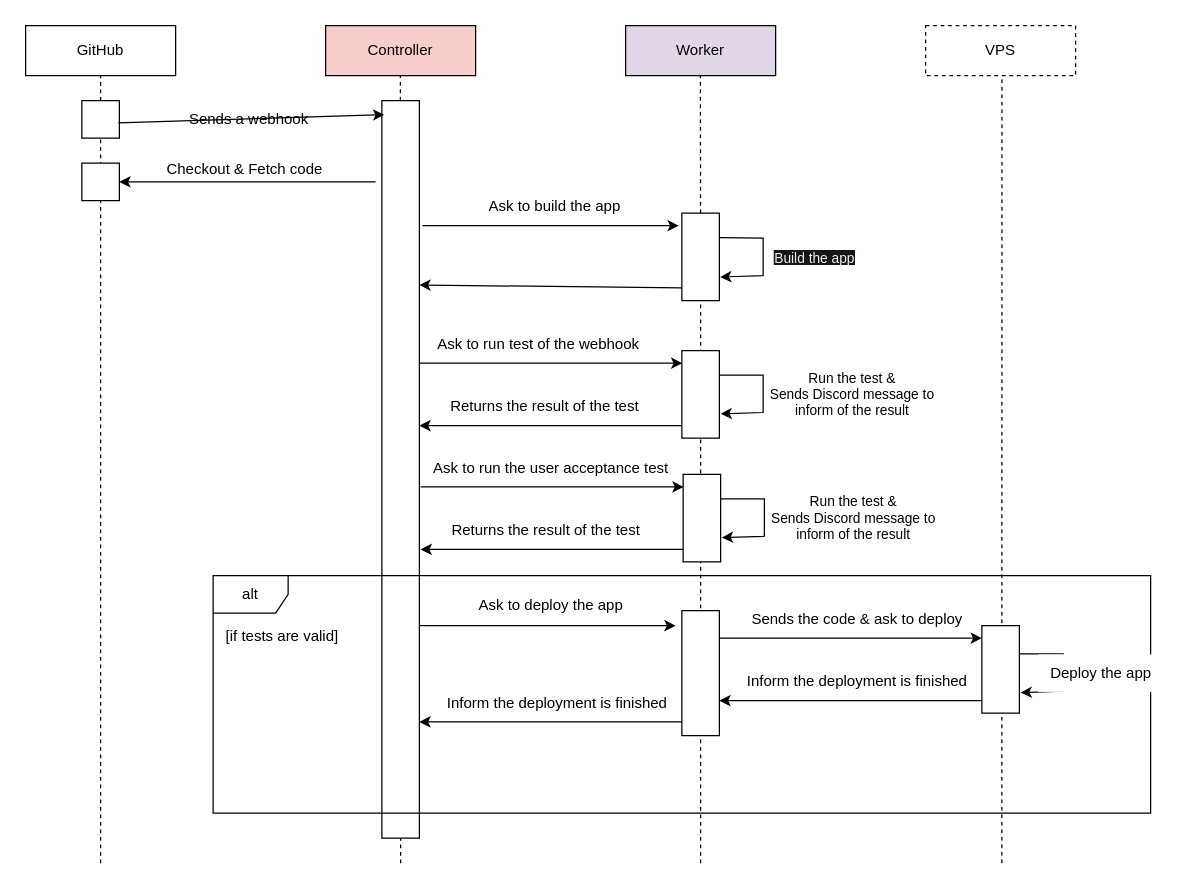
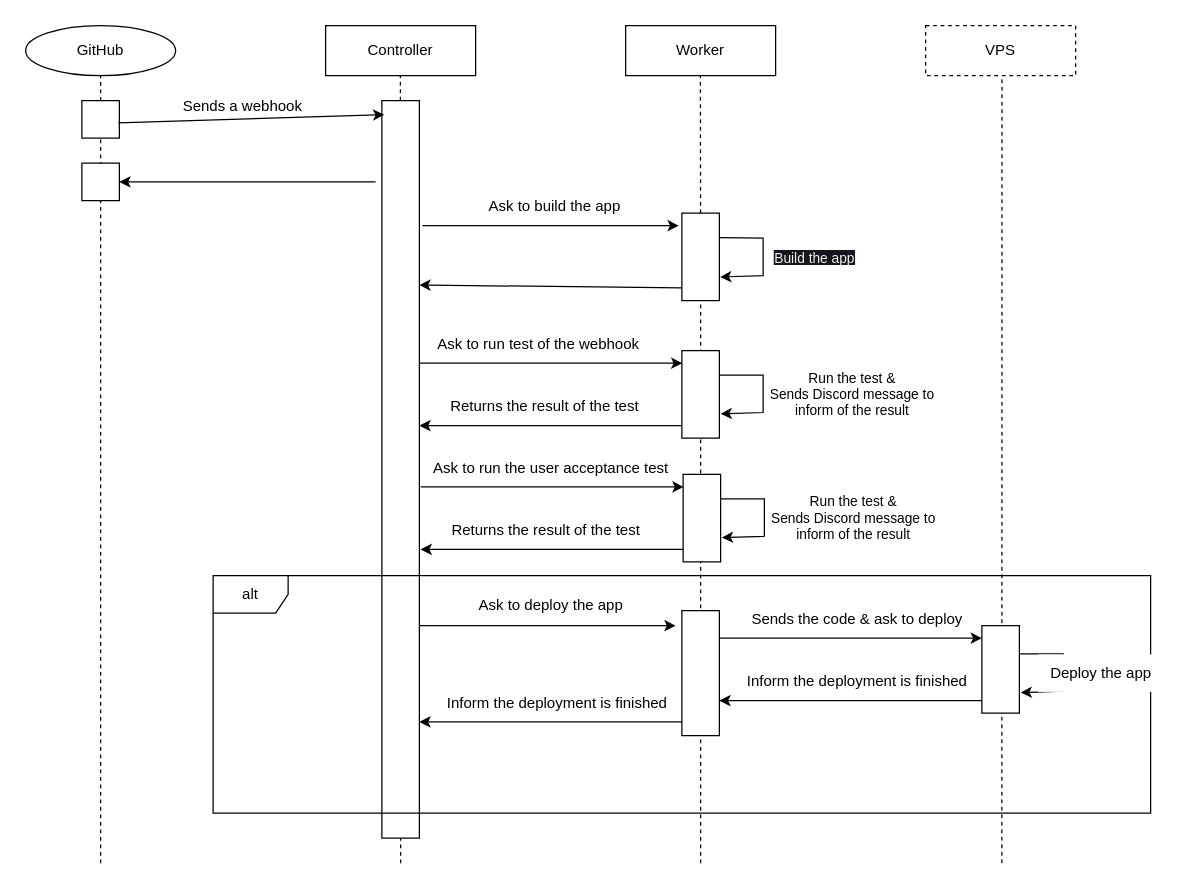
node "GitHub": shape rectangle -> ellipse
node "Controller": fillcolor #f8cecc -> #ffffff
node "Worker": fillcolor #e1d5e7 -> #ffffff
node "Sends a webhook": moved (251, 119) -> (244, 107)
node "Checkout & Fetch code": removed
node "[if tests are valid]": removed
